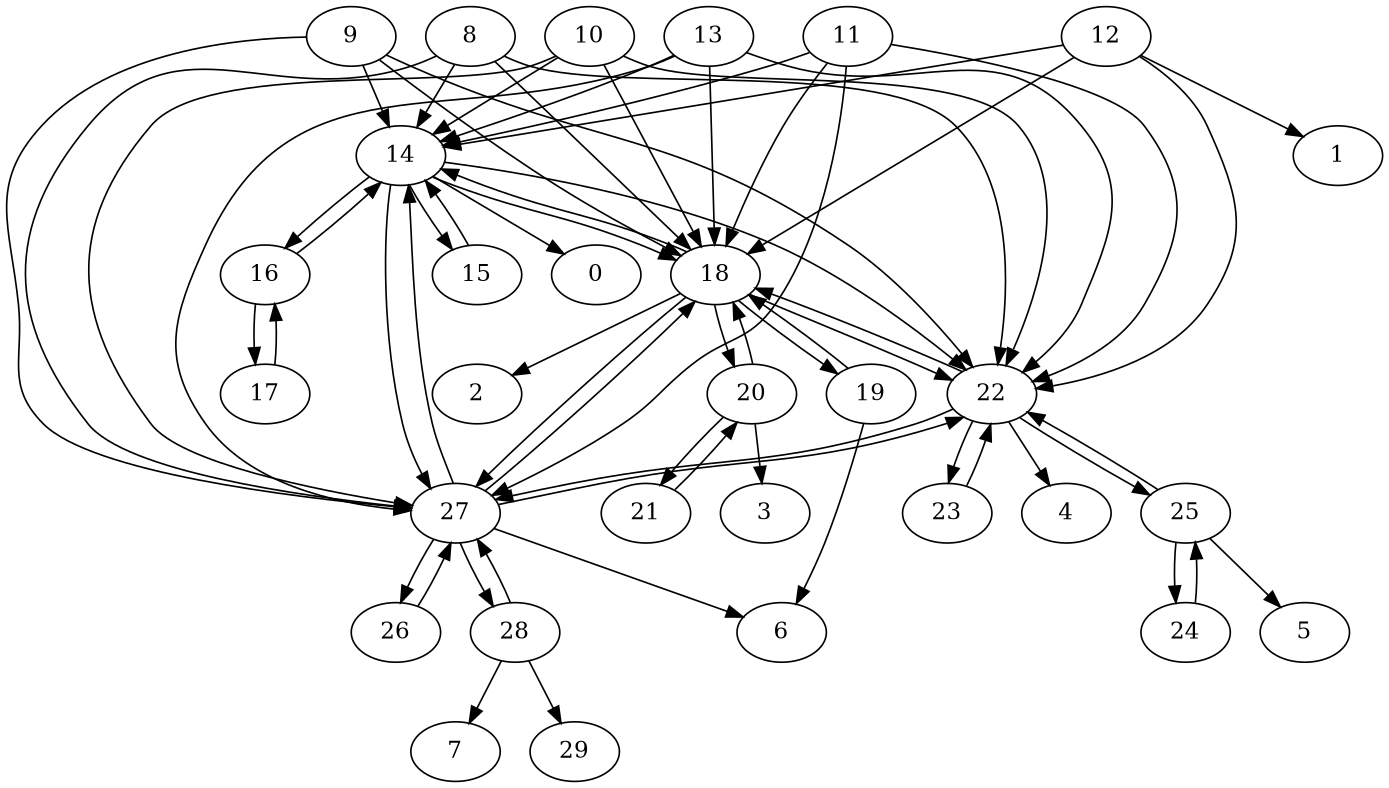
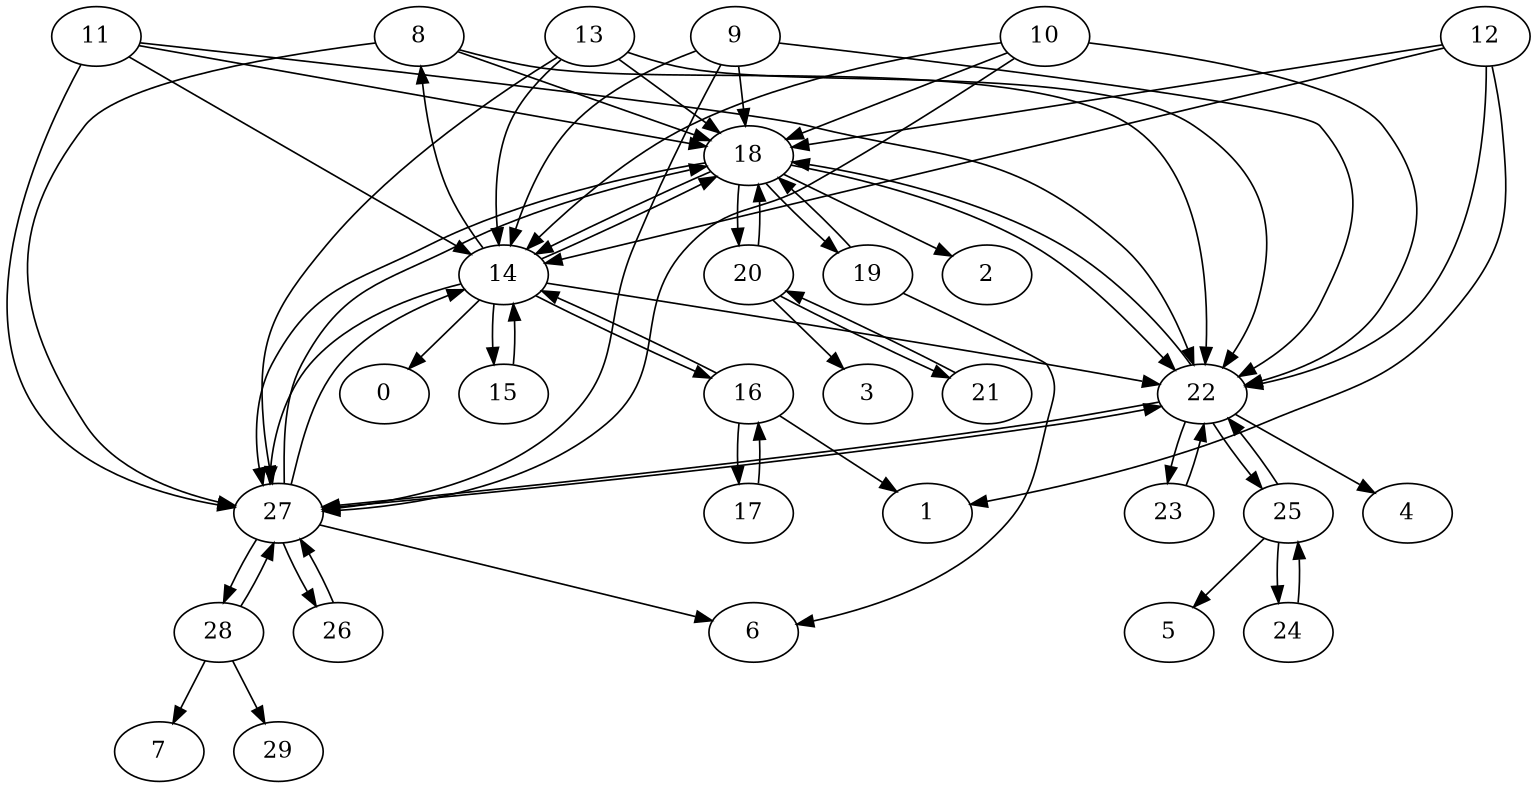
edge "8" -> "14": reversed
edge "16" -> "1": added
